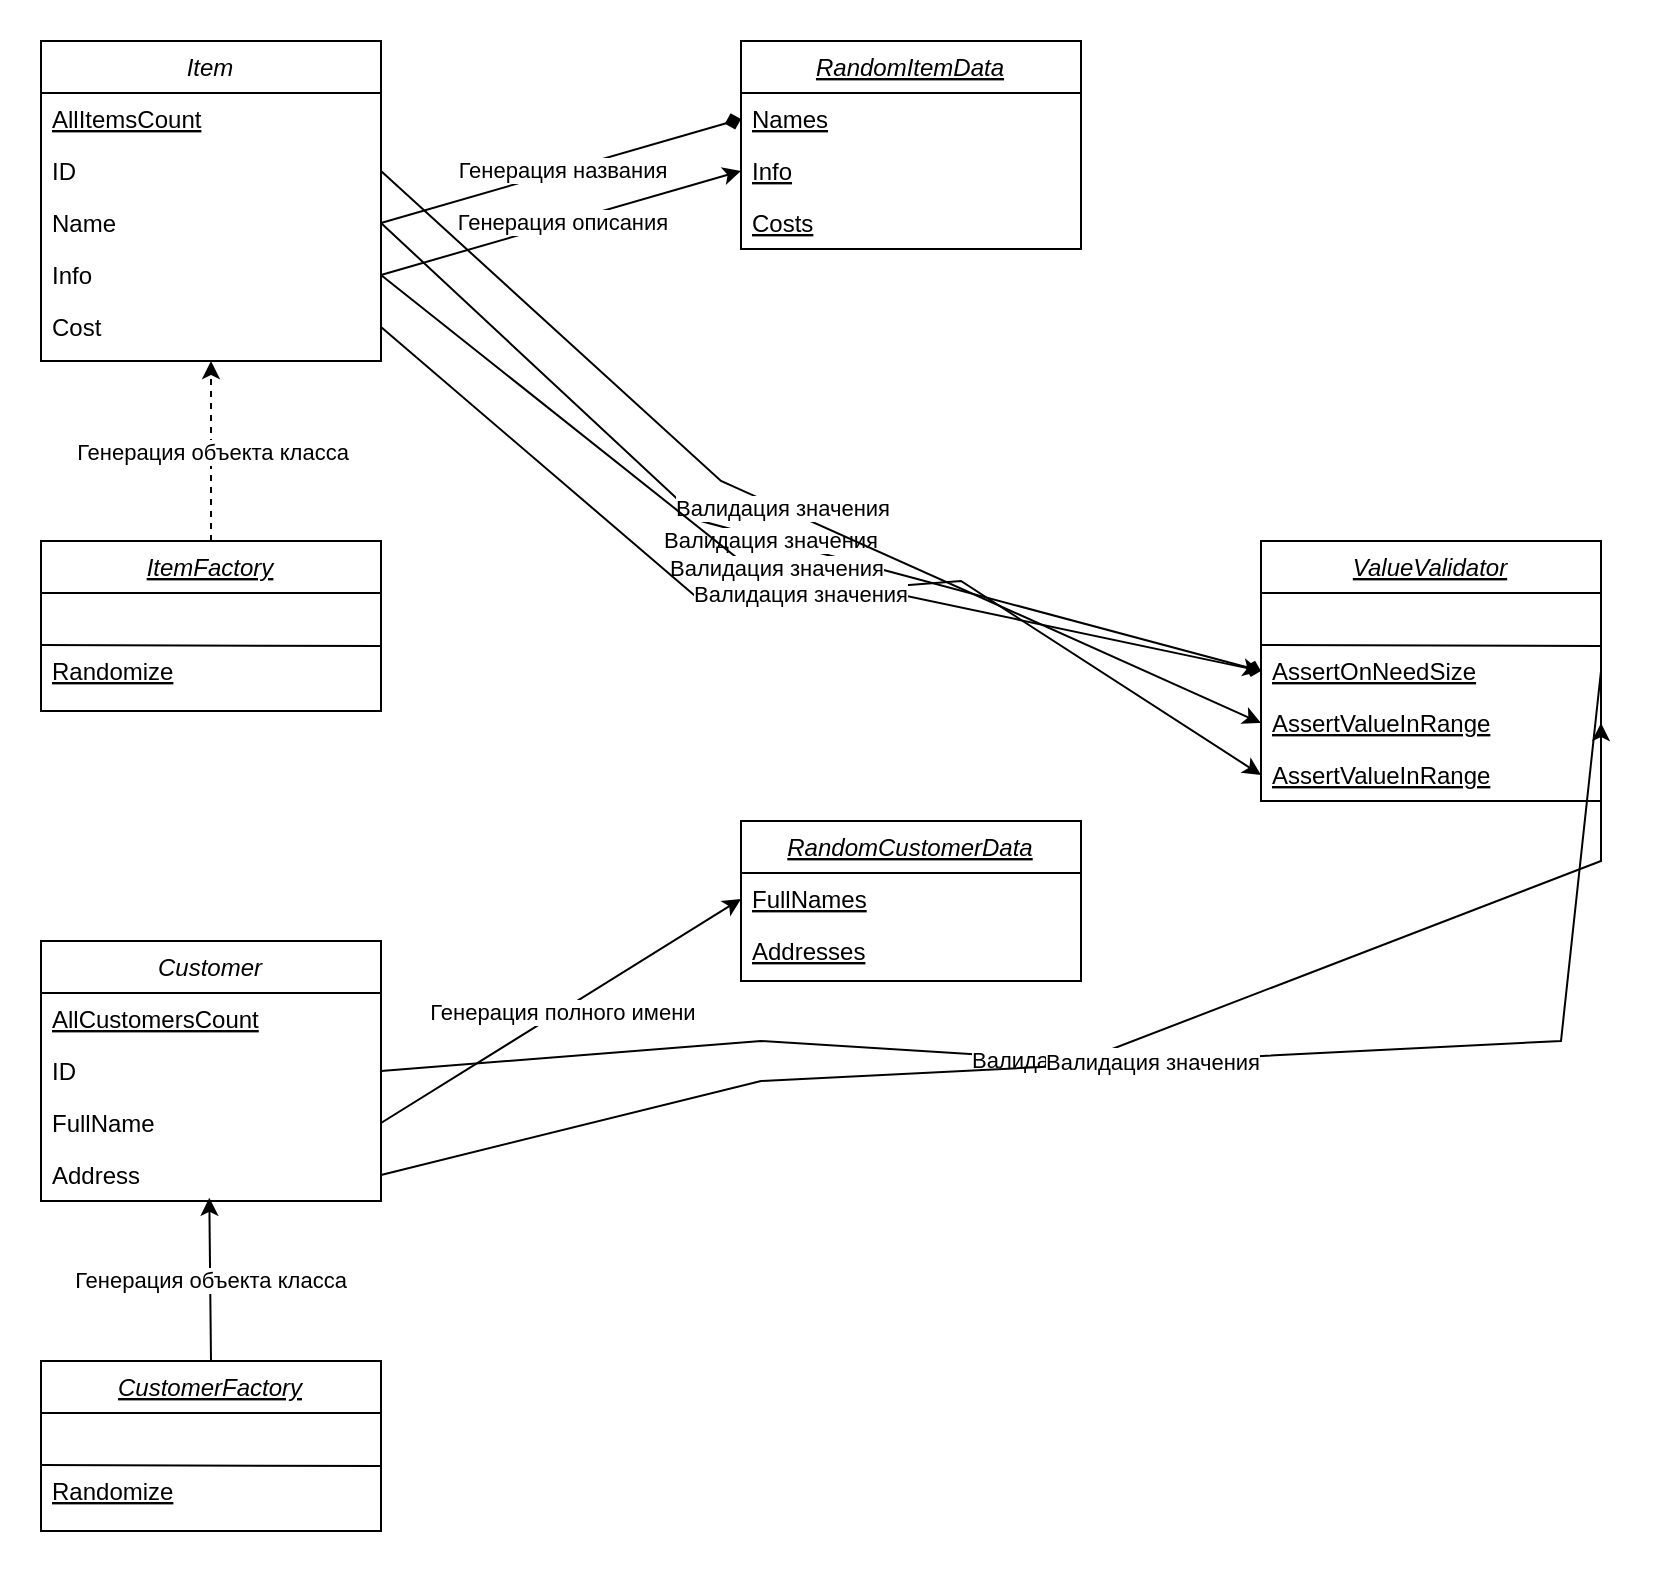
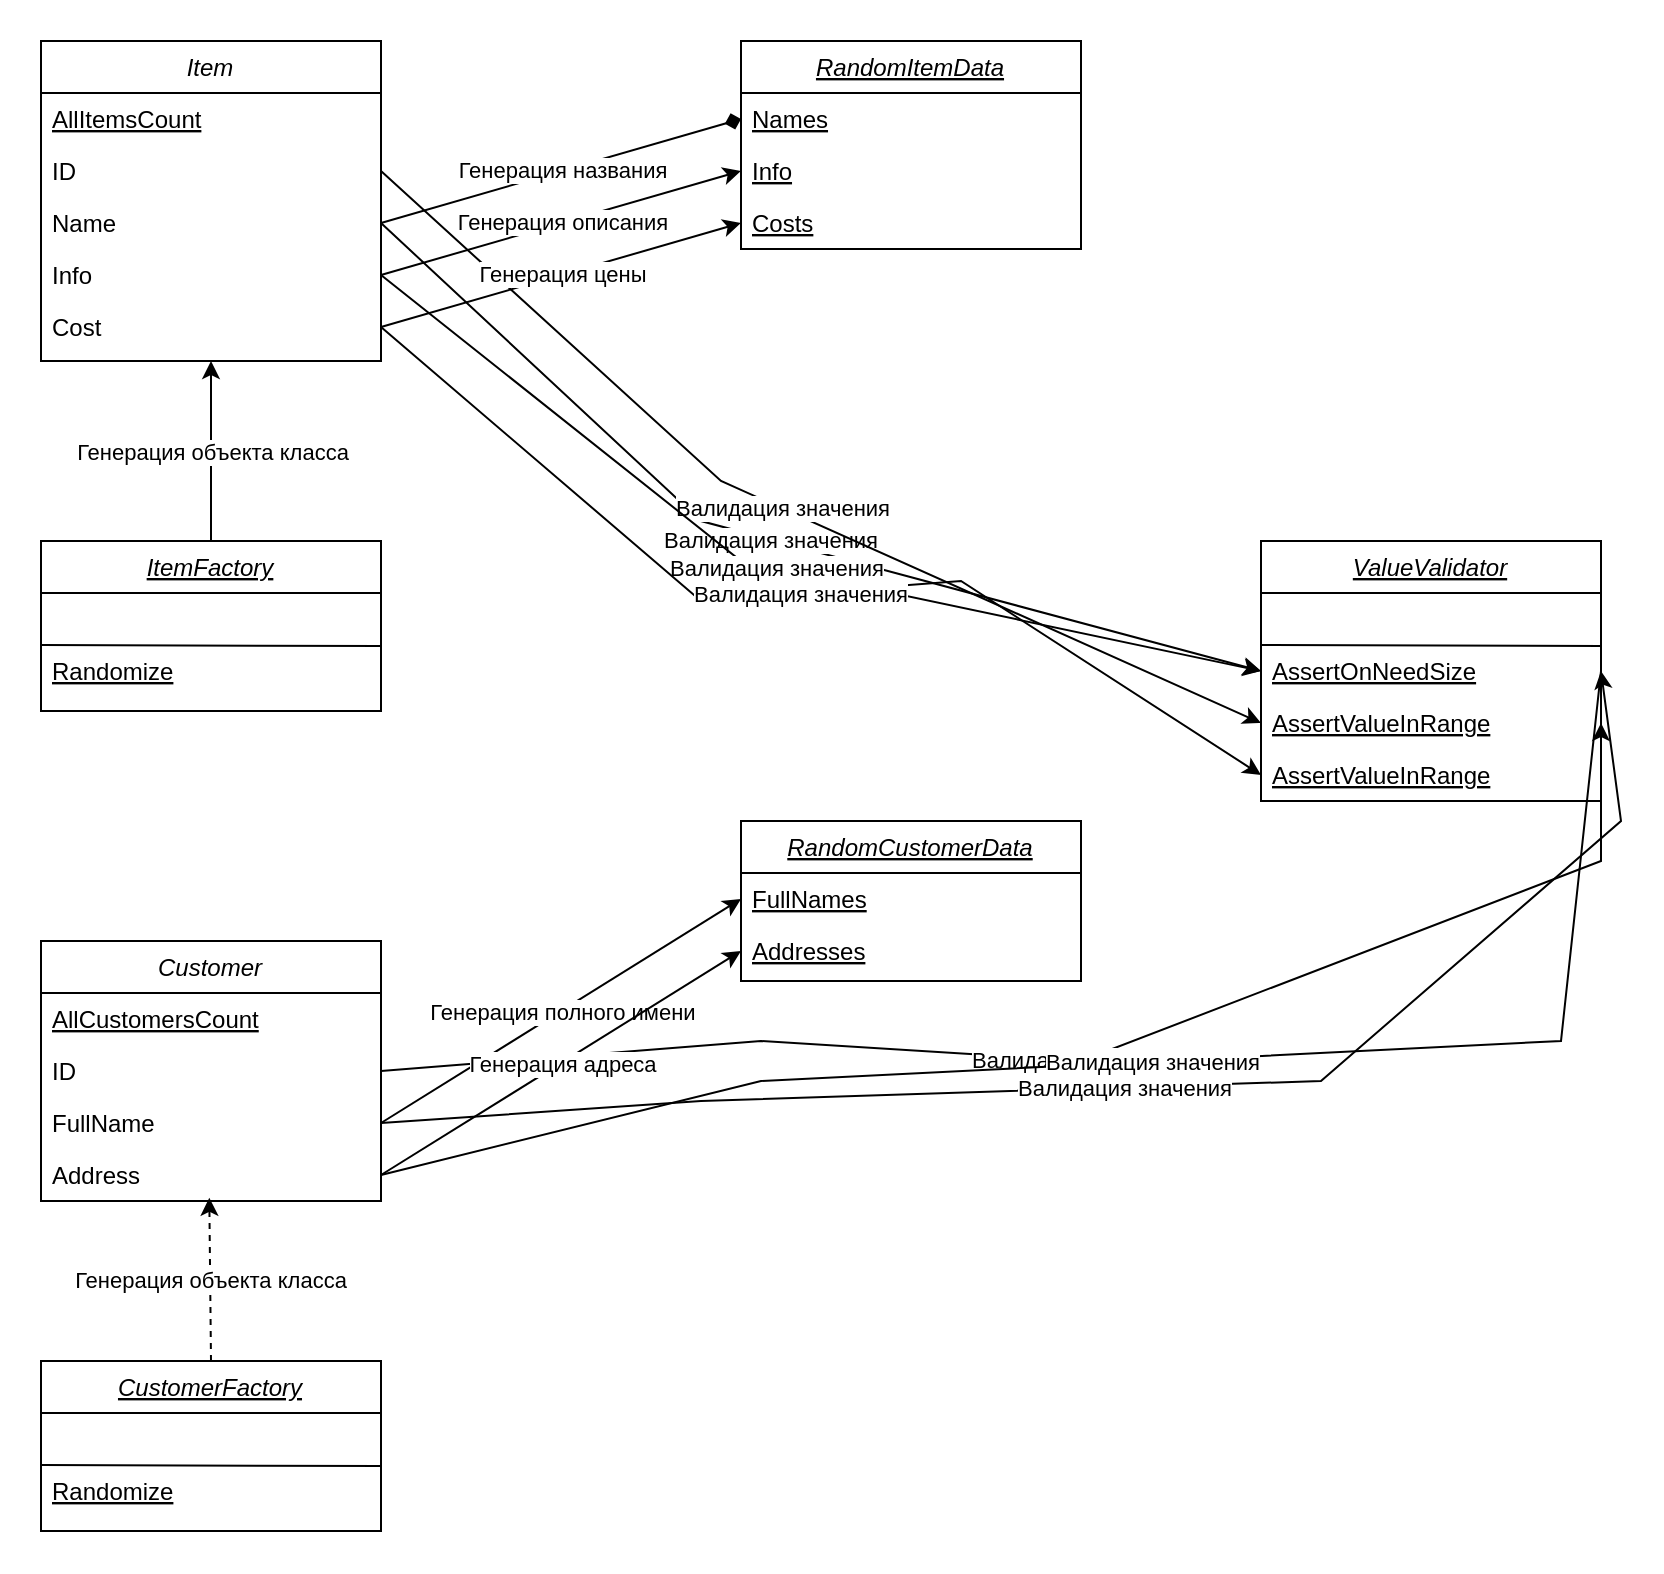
edge "Cost" -> "Costs": added, label "Генерация цены"
edge "Name" -> "AssertOnNeedSize": arrowhead diamond -> classic
edge "ItemFactory" -> "Item": style dashed -> solid
edge "Address" -> "Addresses": added, label "Генерация адреса"
edge "FullName" -> "AssertOnNeedSize": added, label "Валидация значения"
edge "CustomerFactory" -> "Address": style solid -> dashed
